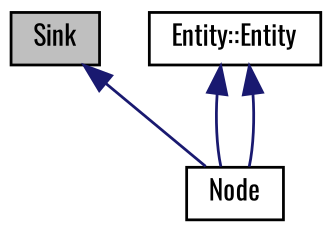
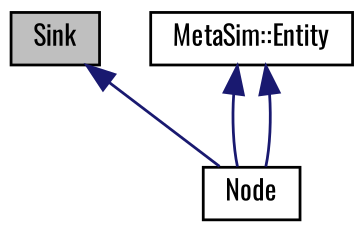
node "Entity::Entity": label "Entity::Entity" -> "MetaSim::Entity"
